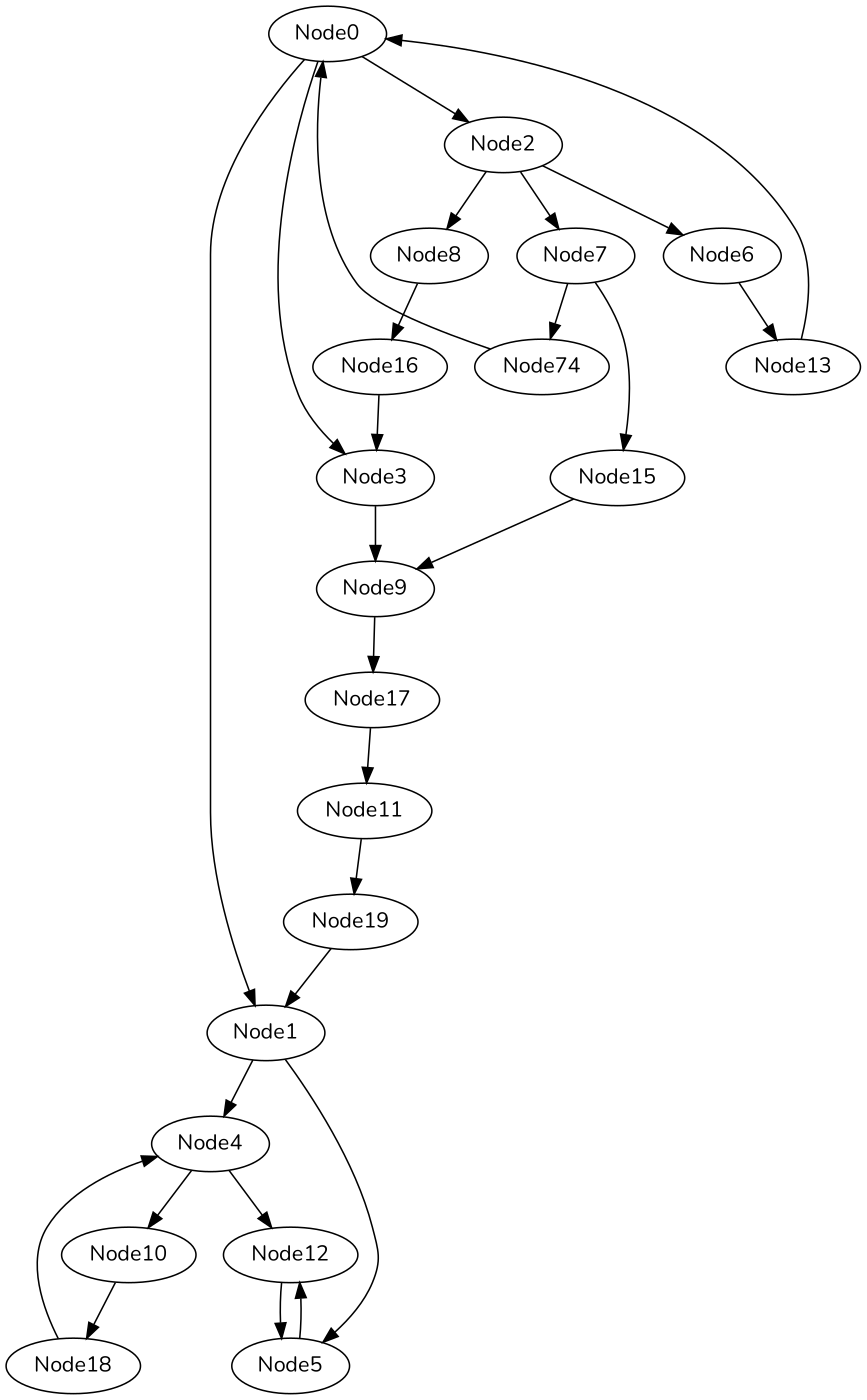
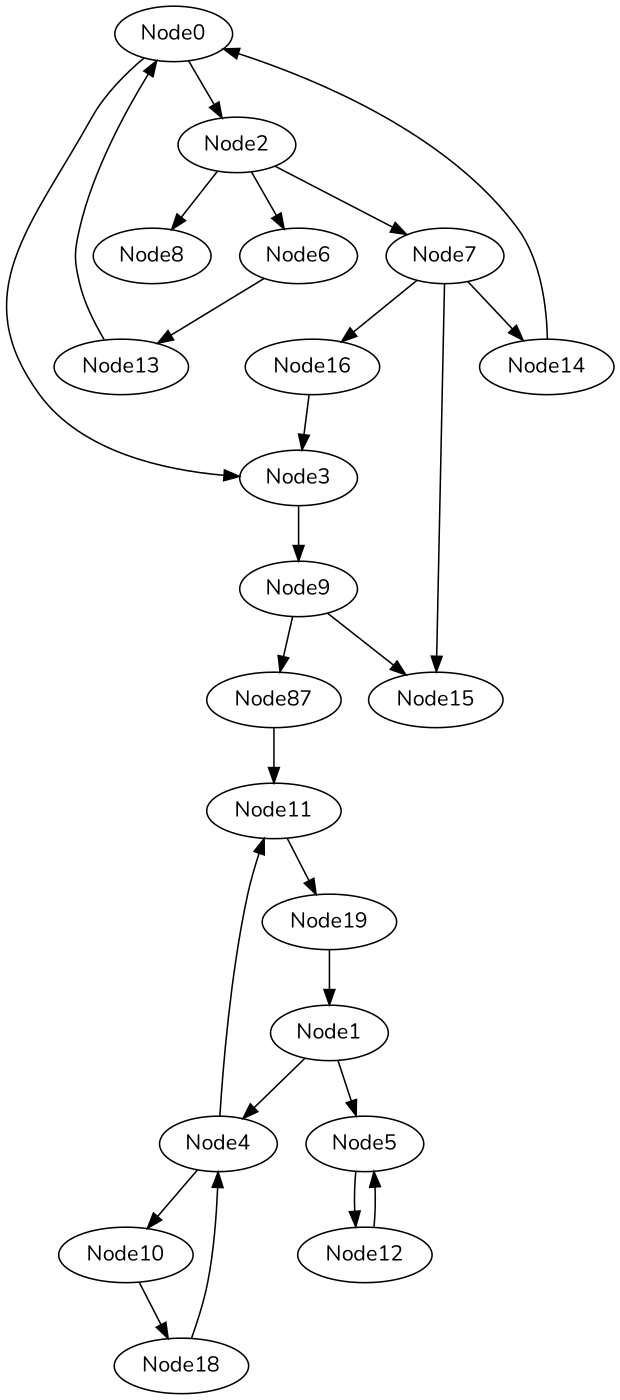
edge "Node8" -> "Node16": now "Node7" -> "Node16"
node "Node74": label "Node74" -> "Node14"
edge "Node0" -> "Node1": removed
edge "Node15" -> "Node9": reversed
node "Node17": label "Node17" -> "Node87"
edge "Node4" -> "Node12": now "Node4" -> "Node11"
